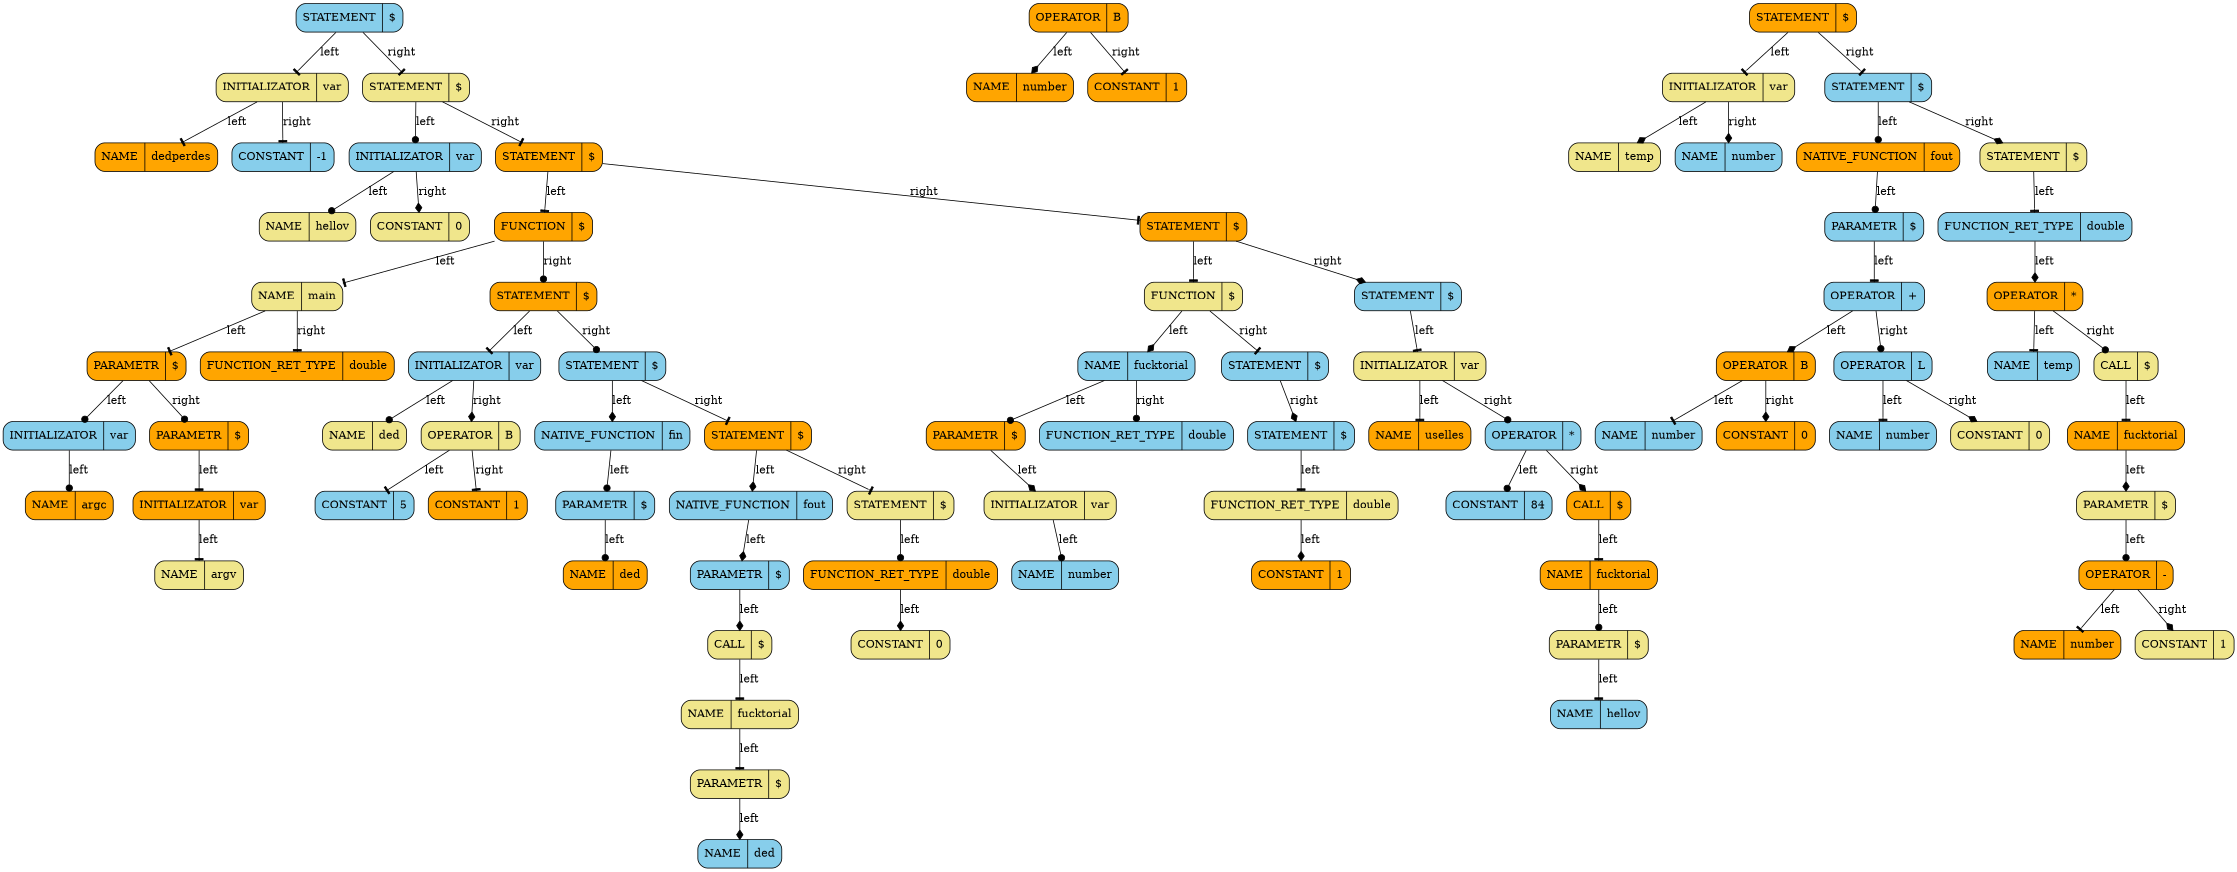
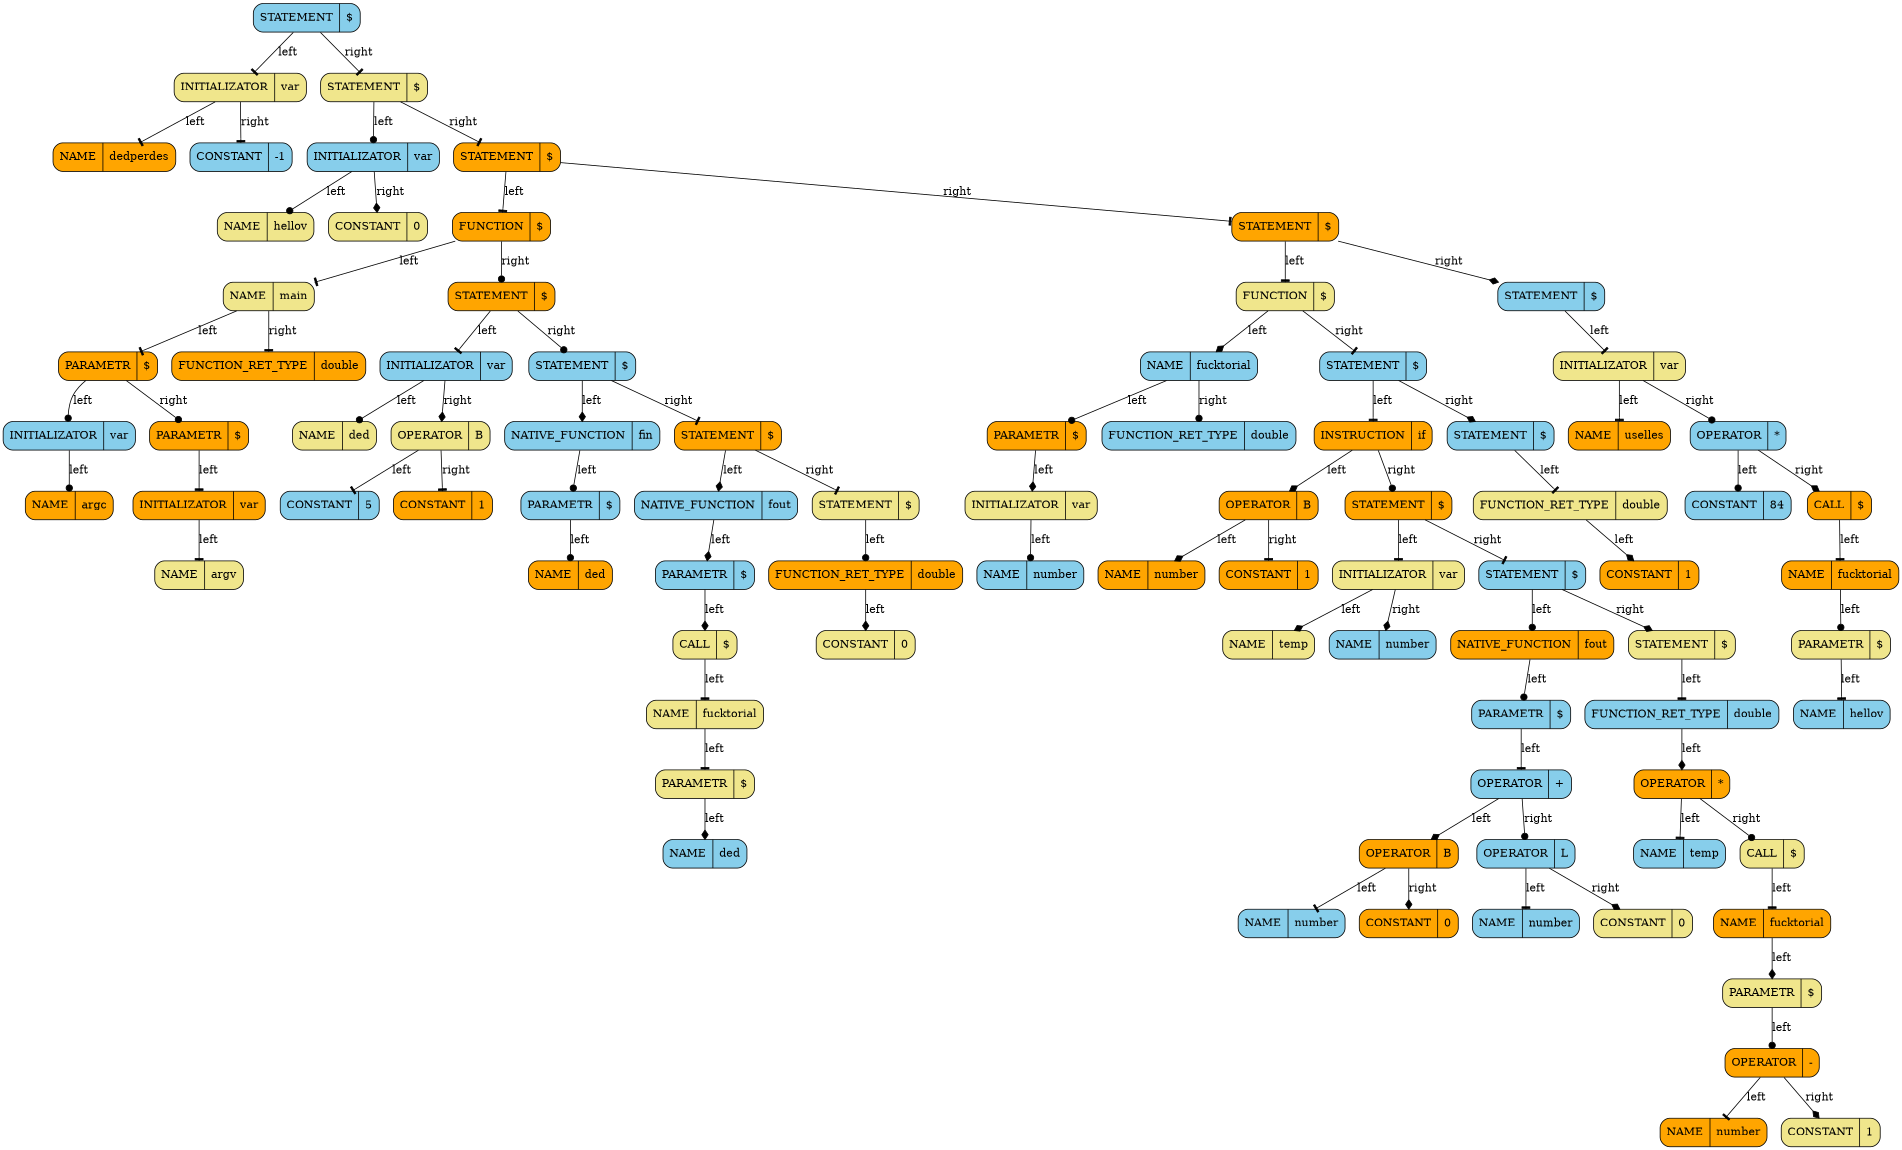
node "INSTRUCTION": added
